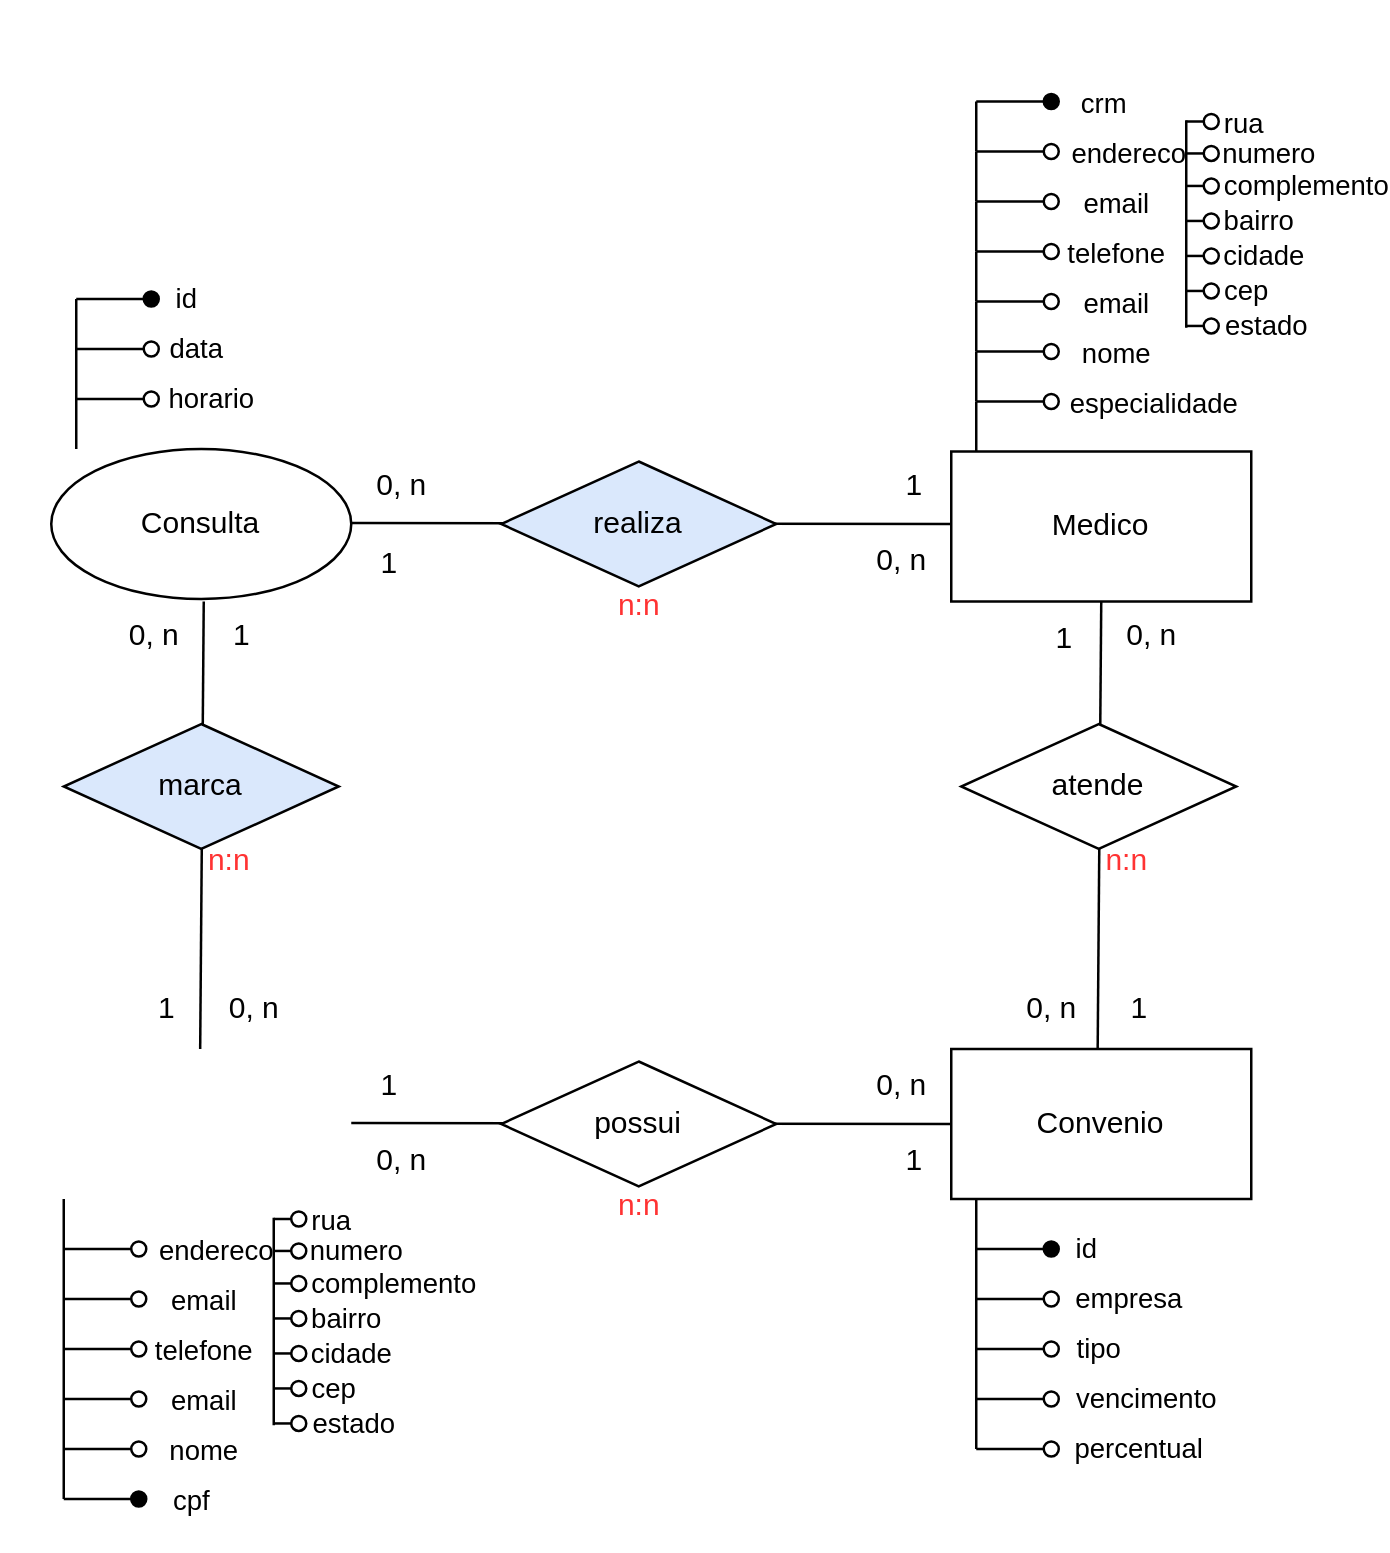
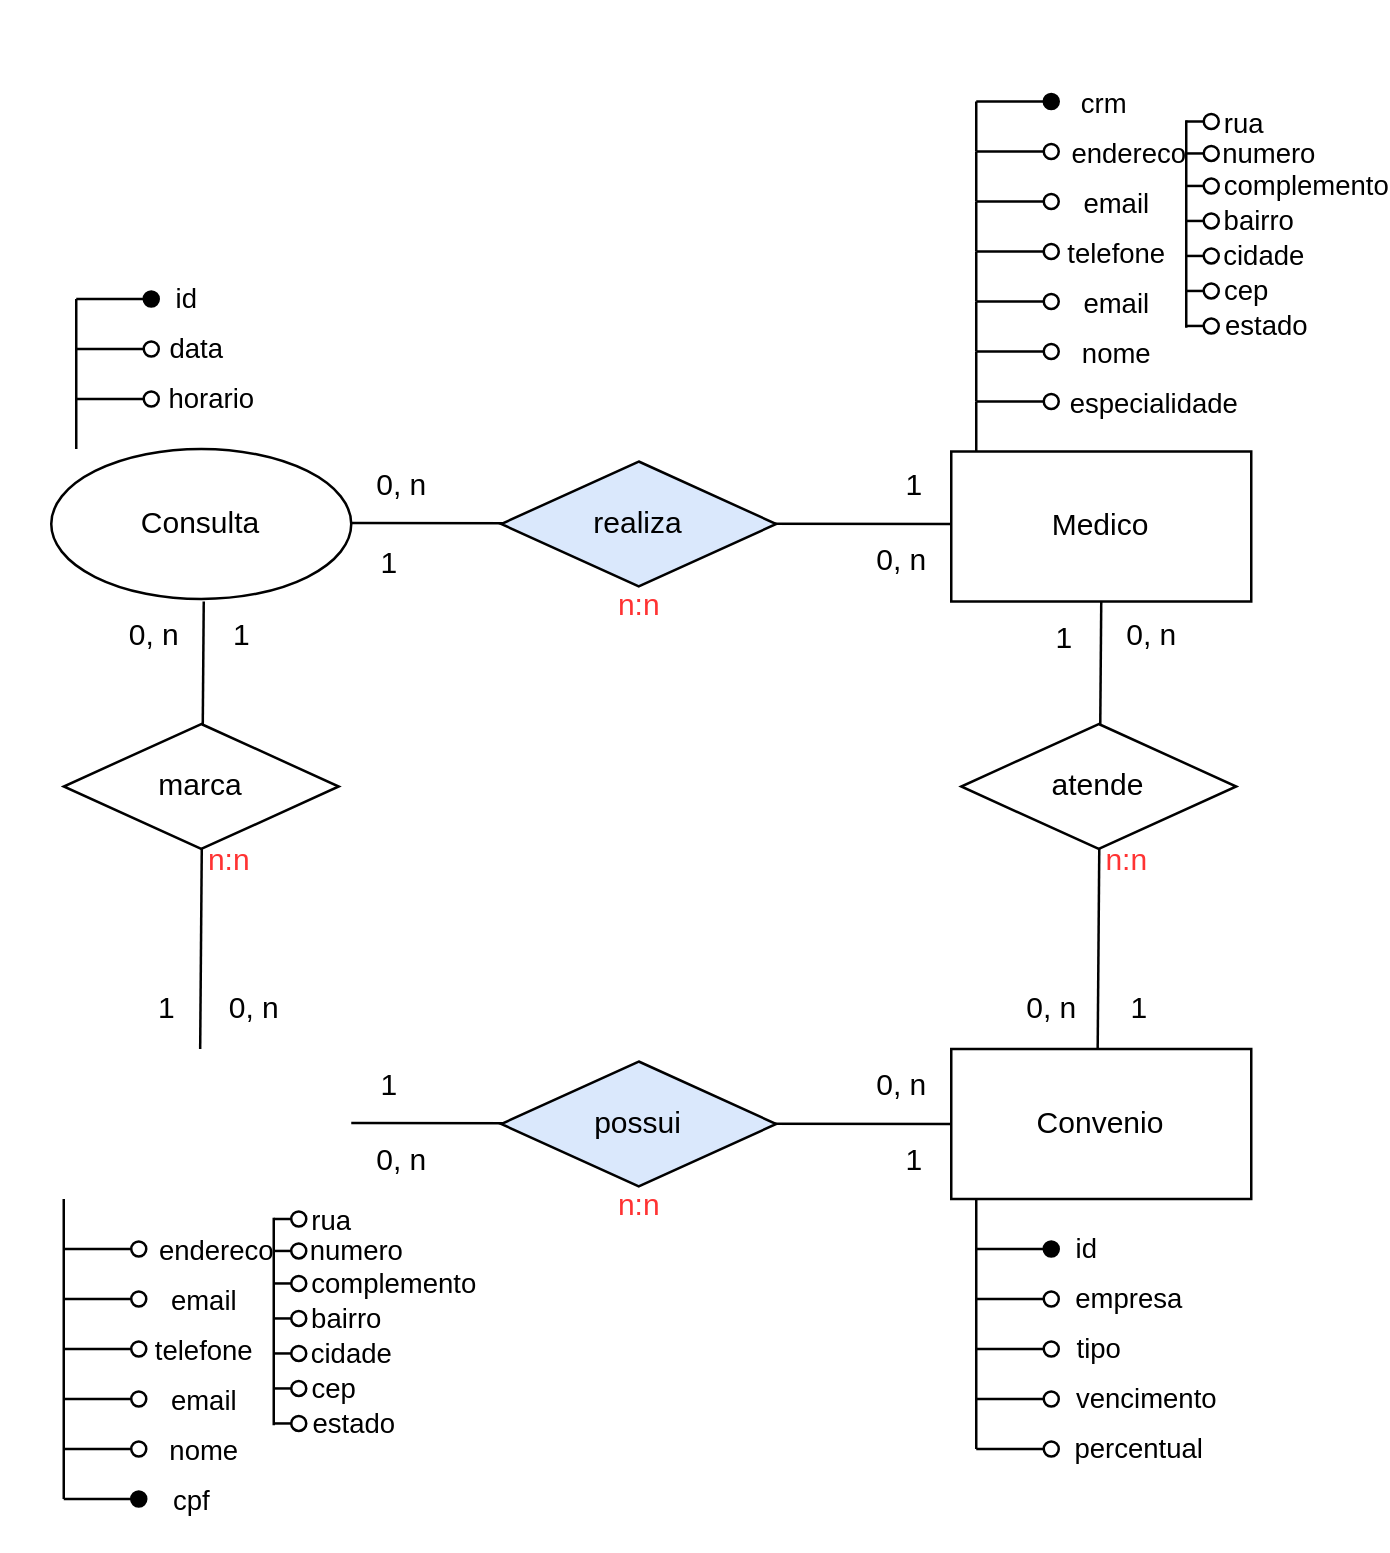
node "marca": fillcolor #dae8fc -> #ffffff
node "possui": fillcolor #ffffff -> #dae8fc
